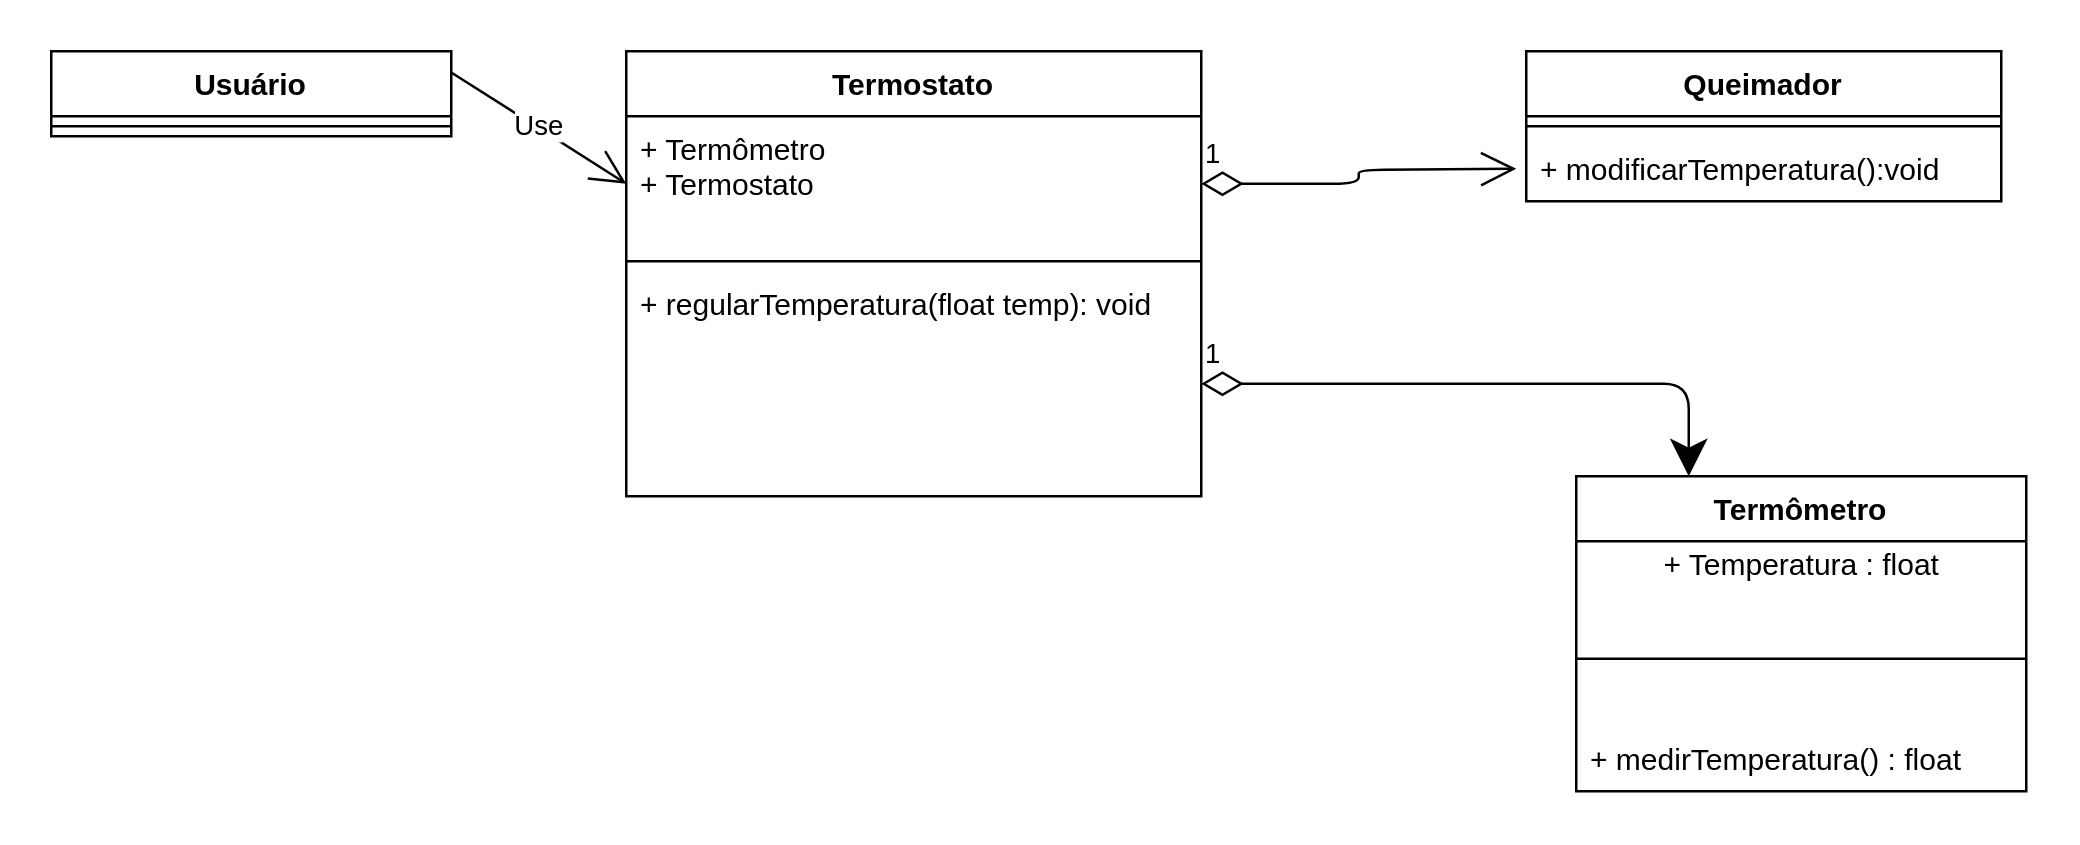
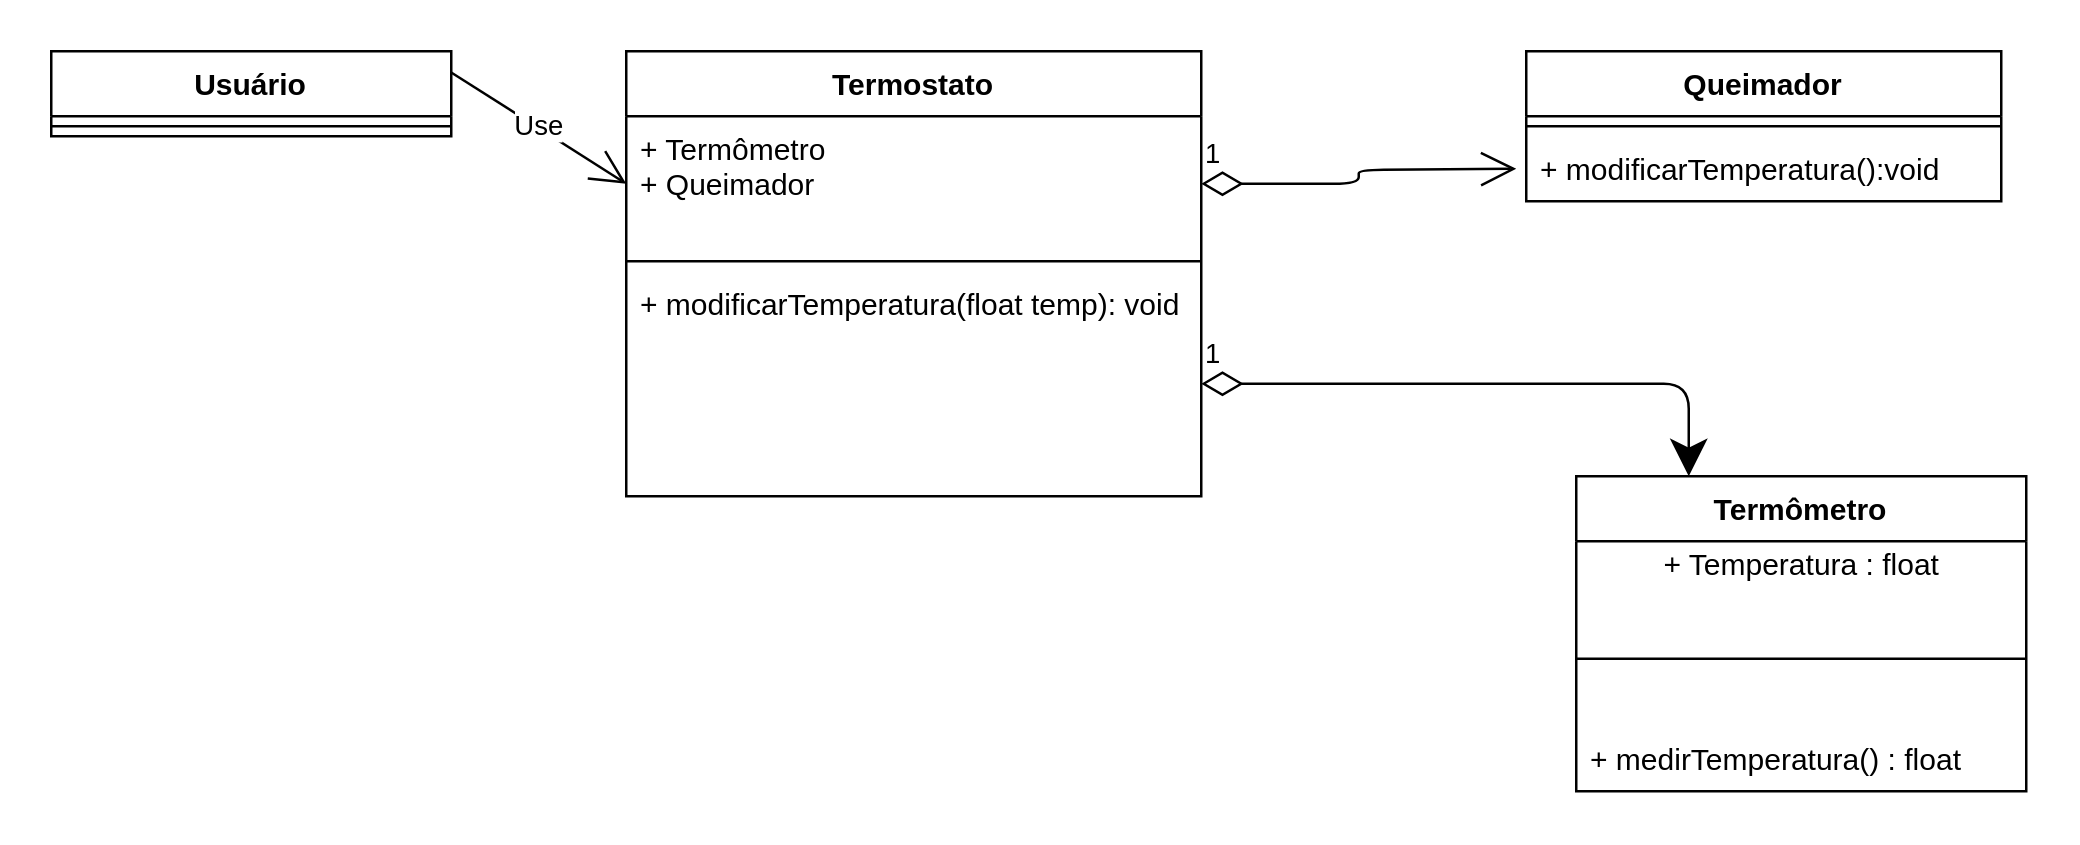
node "+ Termômetro + Termostato": label "+ Termômetro + Termostato" -> "+ Termômetro + Queimador"
node "+ regularTemperatura(float temp): void": label "+ regularTemperatura(float temp): void" -> "+ modificarTemperatura(float temp): void"
